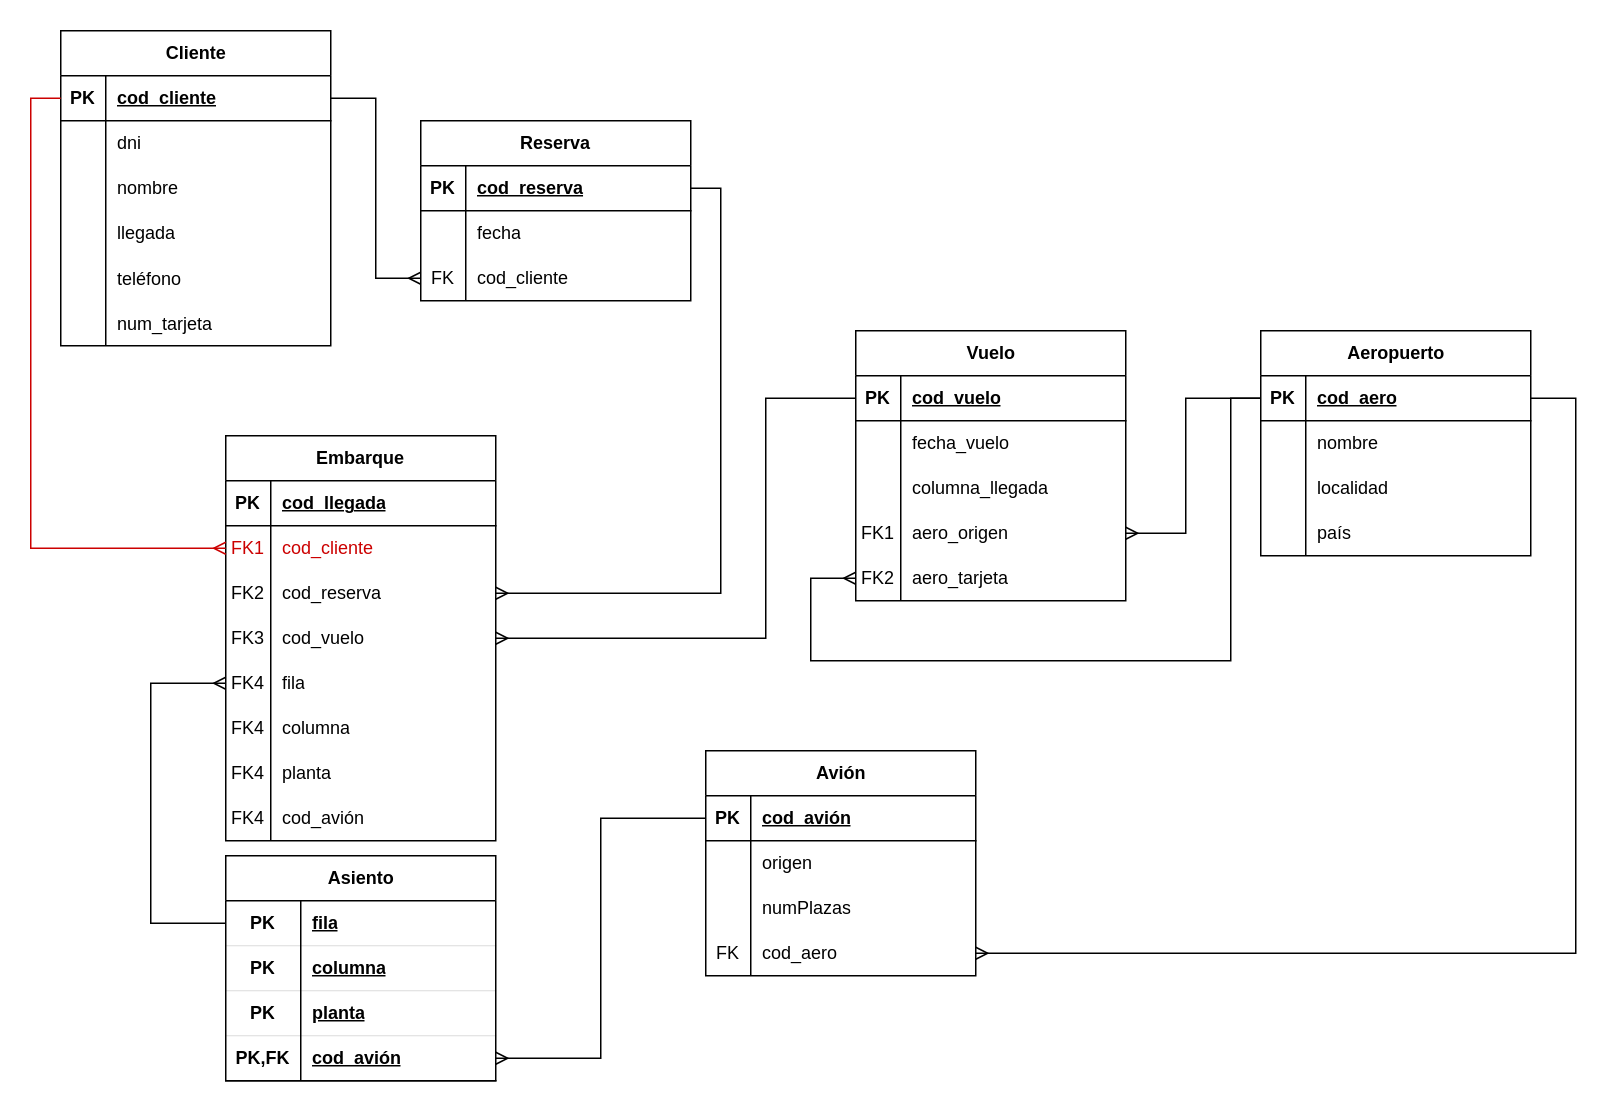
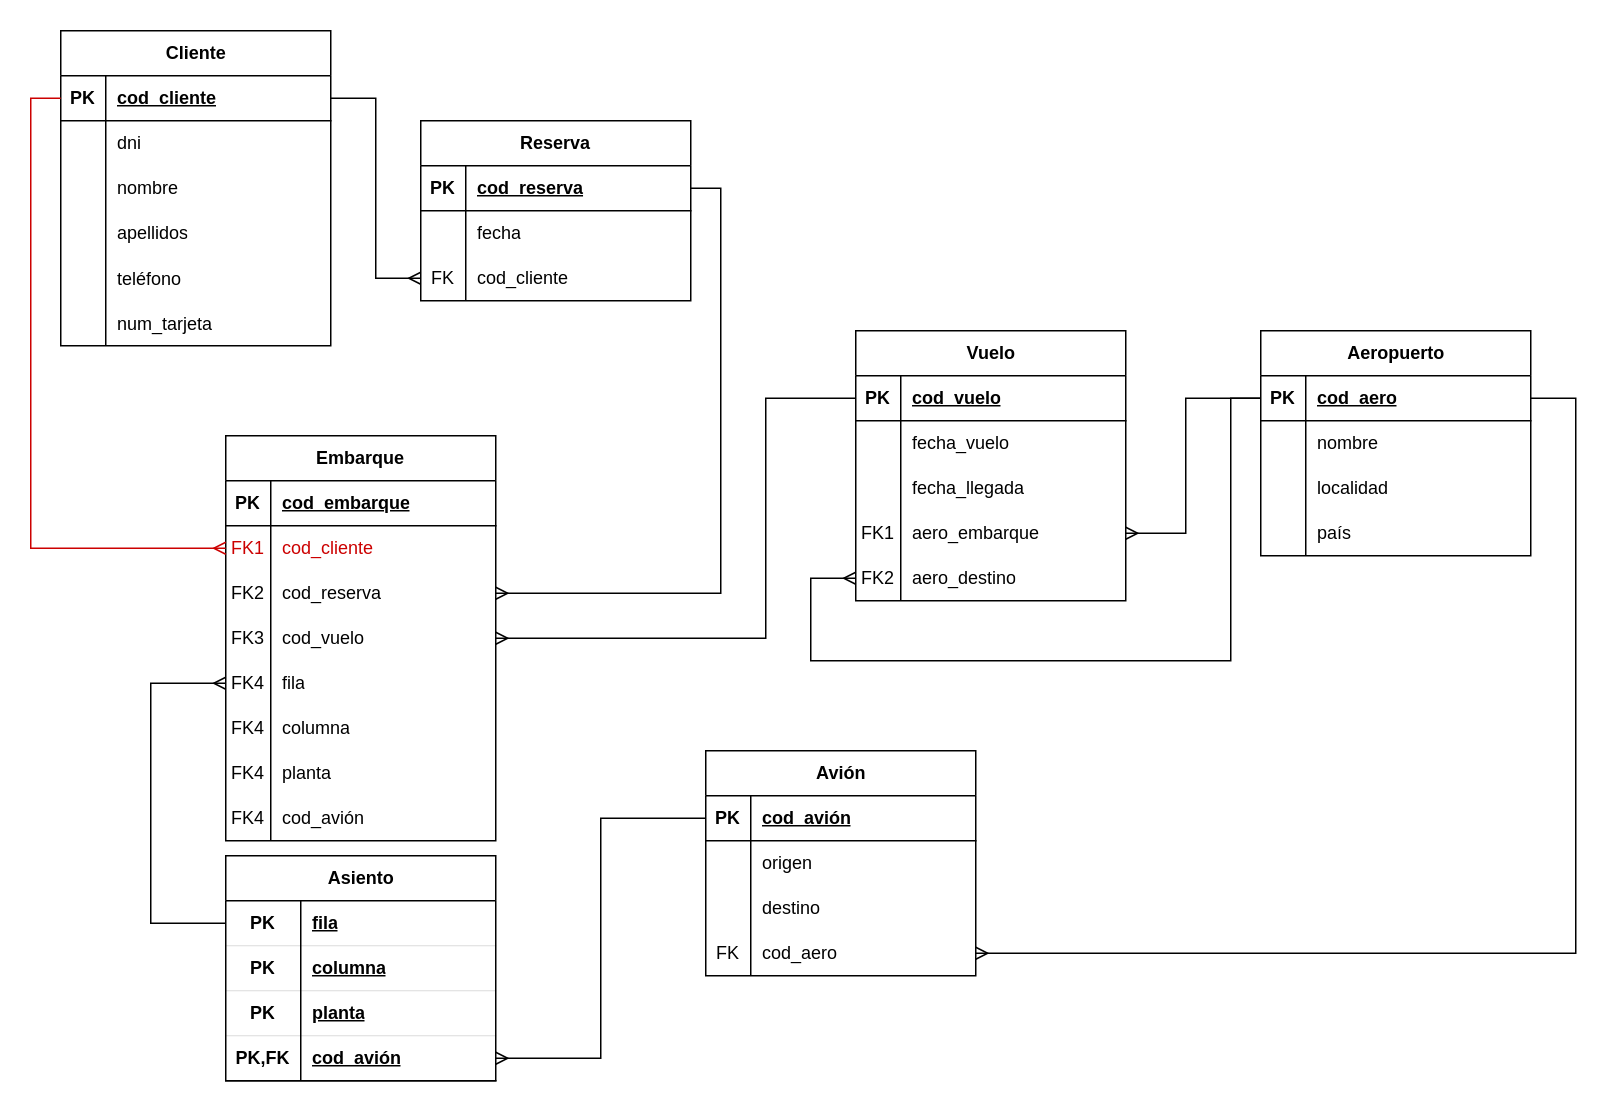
node "llegada": label "llegada" -> "apellidos"
node "columna_llegada": label "columna_llegada" -> "fecha_llegada"
node "cod_llegada": label "cod_llegada" -> "cod_embarque"
node "aero_origen": label "aero_origen" -> "aero_embarque"
node "aero_tarjeta": label "aero_tarjeta" -> "aero_destino"
node "numPlazas": label "numPlazas" -> "destino"
